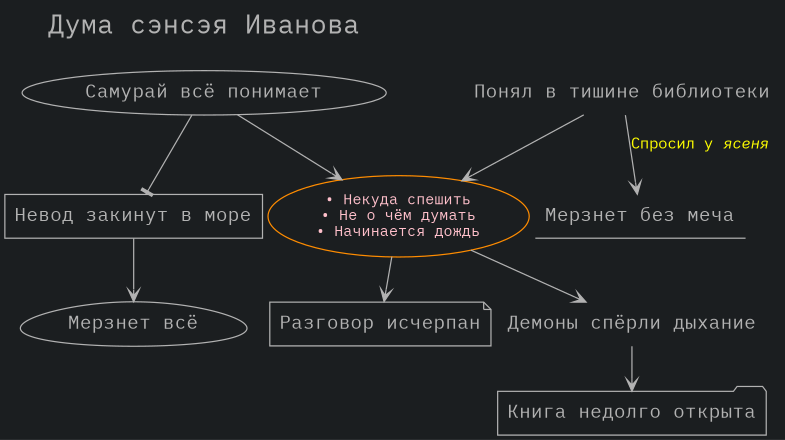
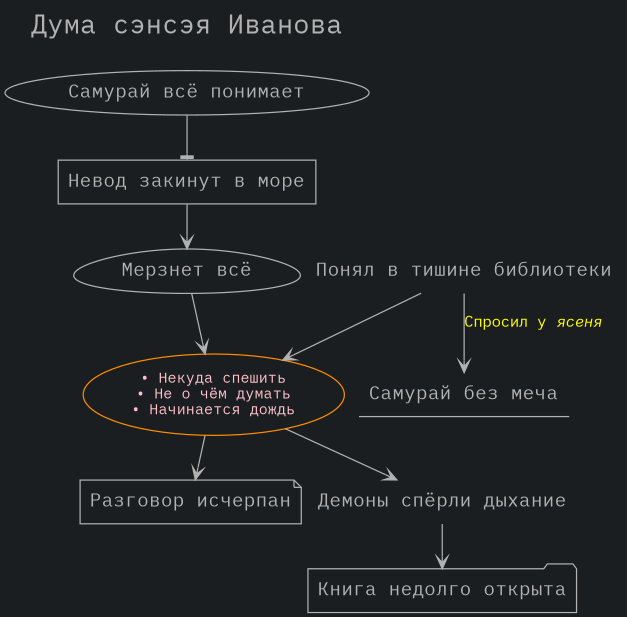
edge "Самурай всё понимает" -> "• Некуда спешить • Не о чём думать • Начинается дождь": now "Мерзнет всё" -> "• Некуда спешить • Не о чём думать • Начинается дождь"
node "Мерзнет без меча": label "Мерзнет без меча" -> "Самурай без меча"
